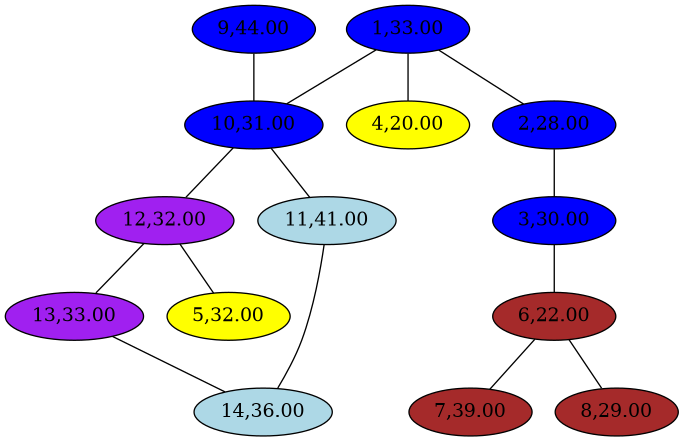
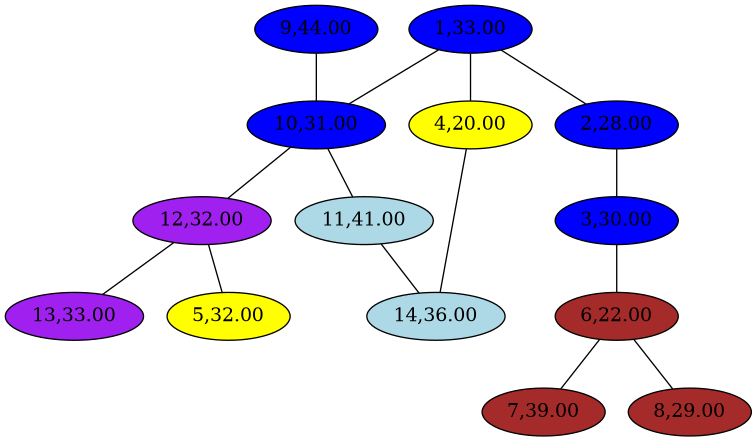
edge "13,33.00" -- "14,36.00": now "4,20.00" -- "14,36.00"
